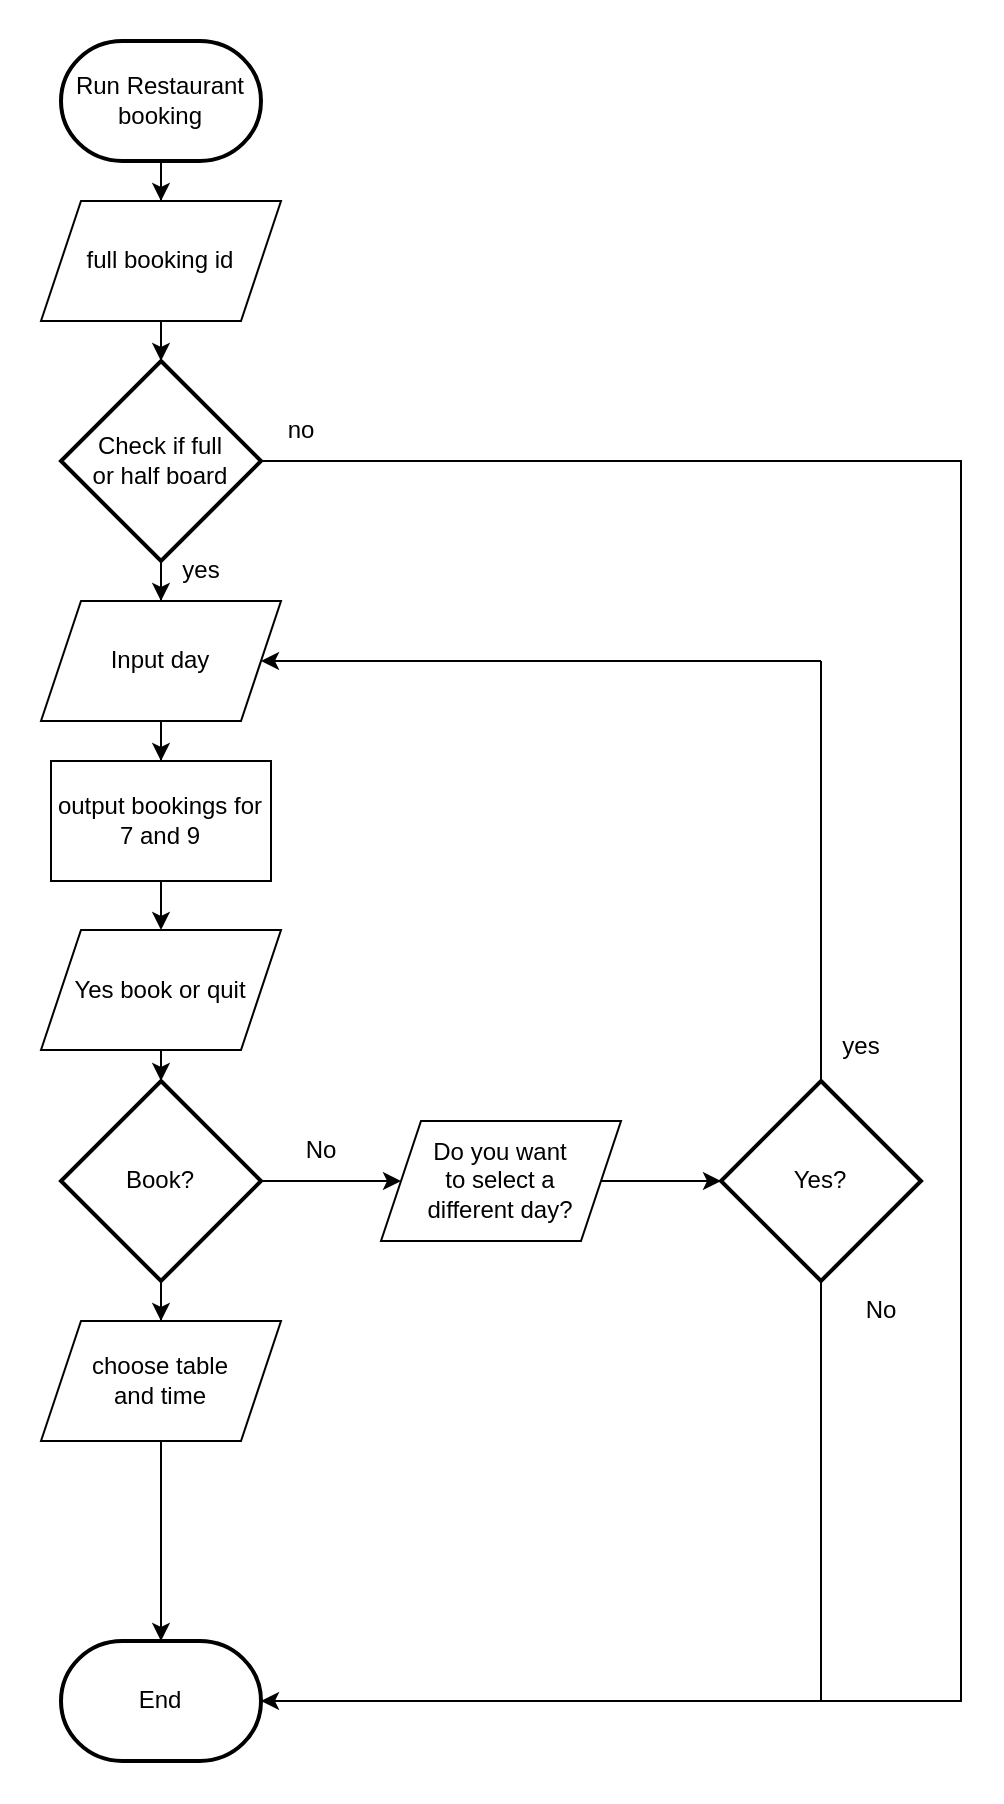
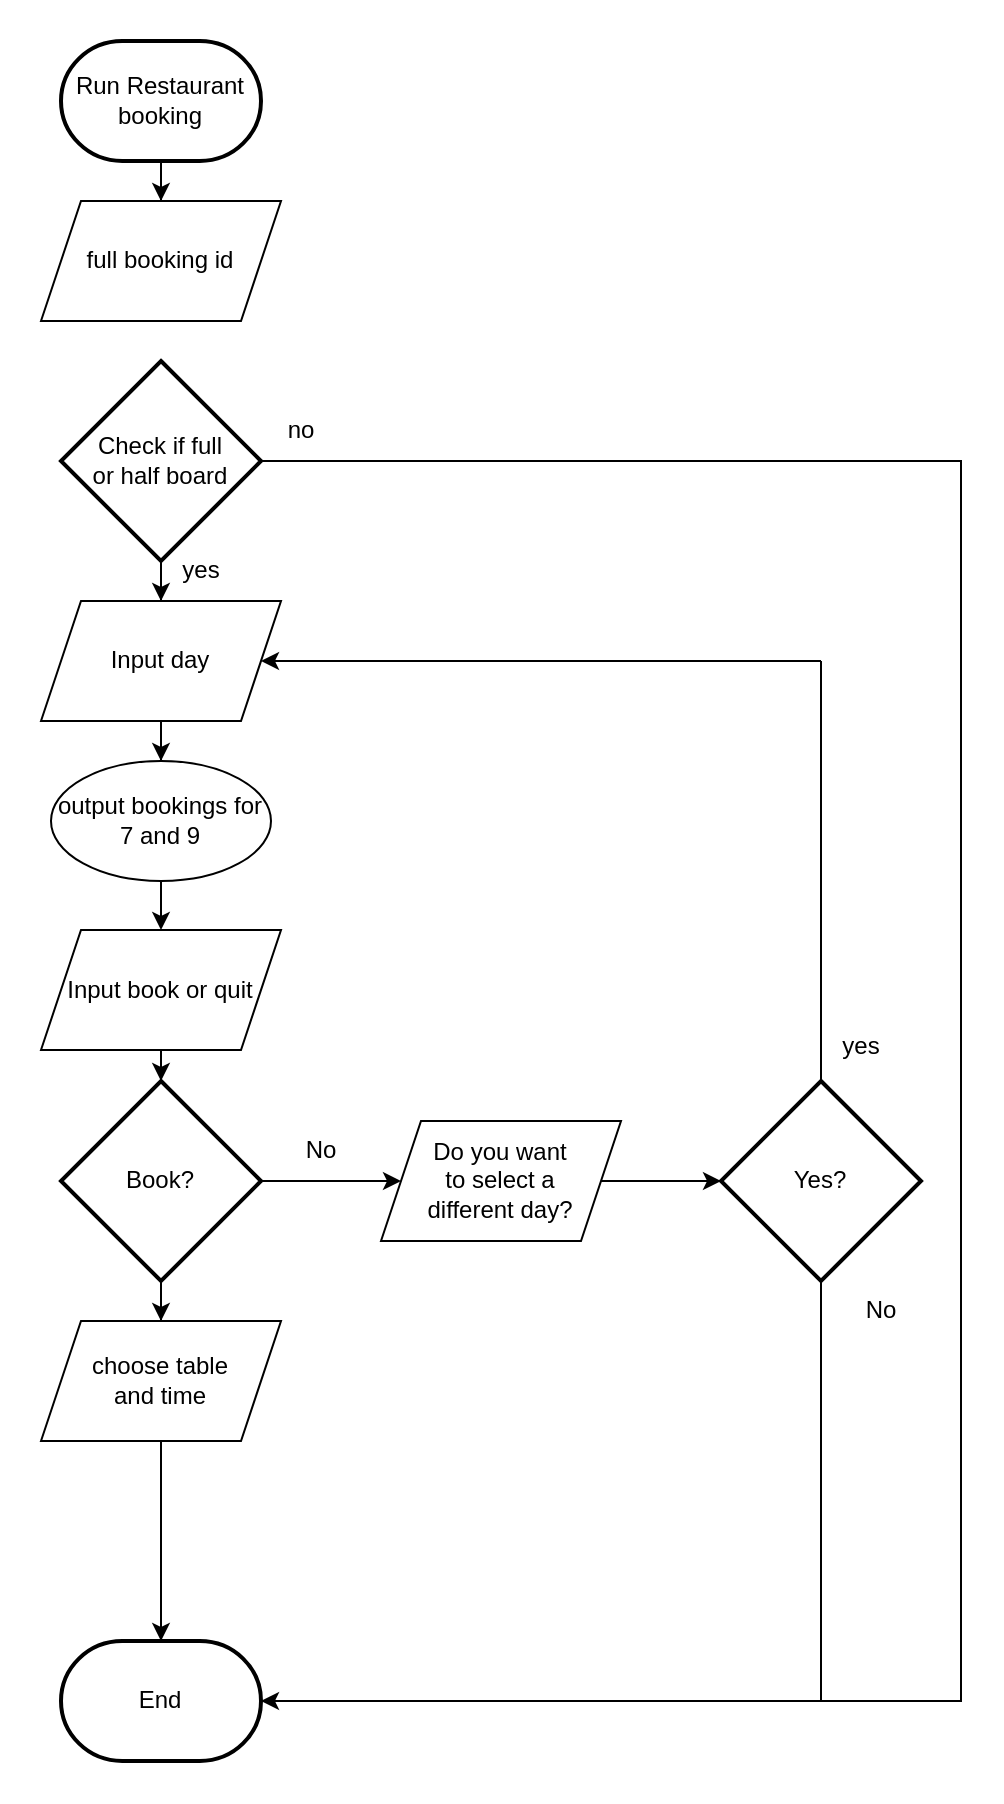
edge "full booking id" -> "Check if full or half board": removed
node "output bookings for 7 and 9": shape rectangle -> ellipse
node "Yes book or quit": label "Yes book or quit" -> "Input book or quit"
